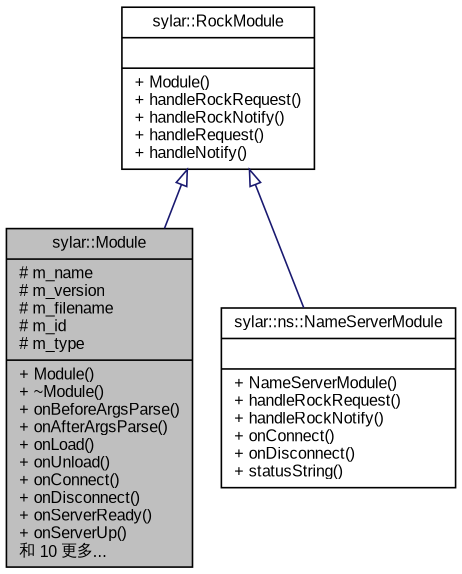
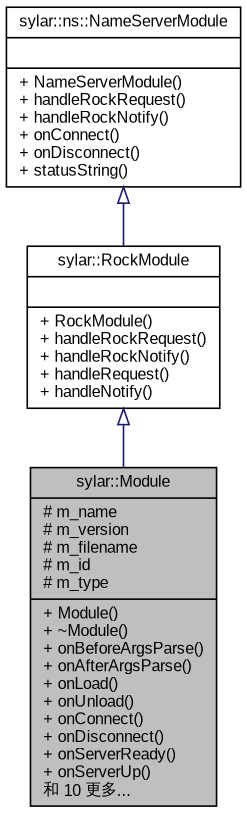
node "sylar::RockModule": text "+ Module()" -> "+ RockModule()"
edge "sylar::ns::NameServerModule" -> "sylar::RockModule": reversed
